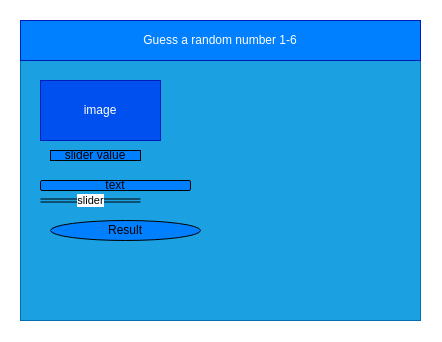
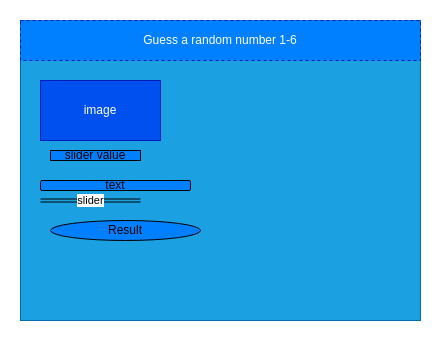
node "Guess a random number 1-6": style solid -> dashed
